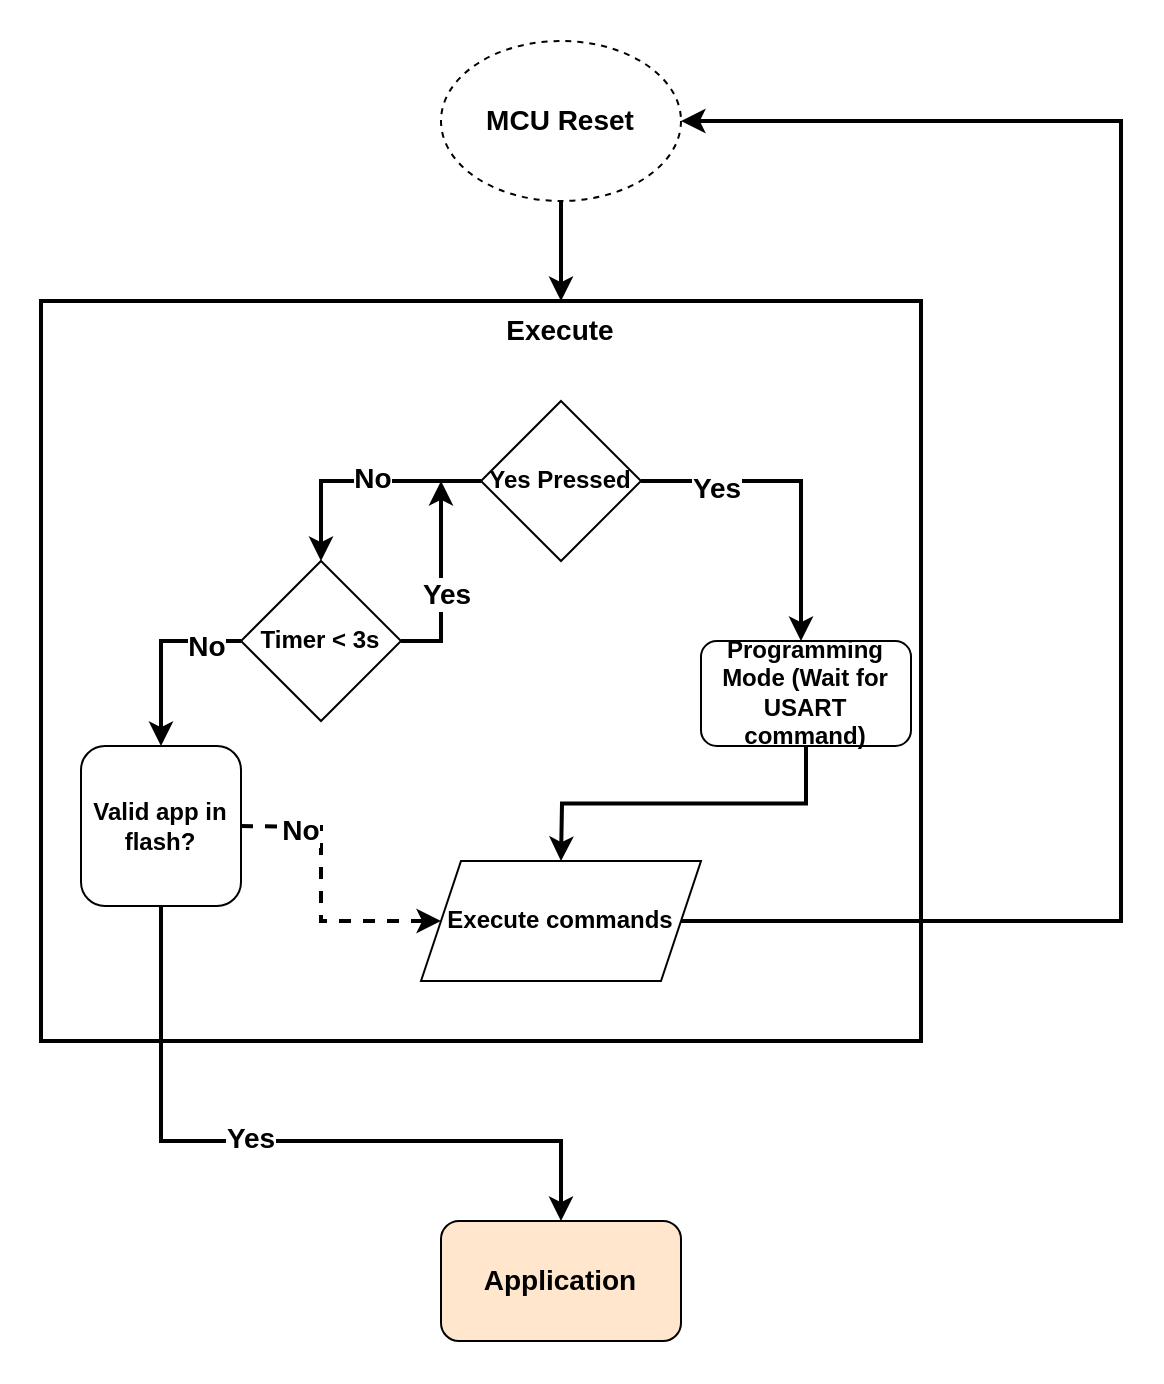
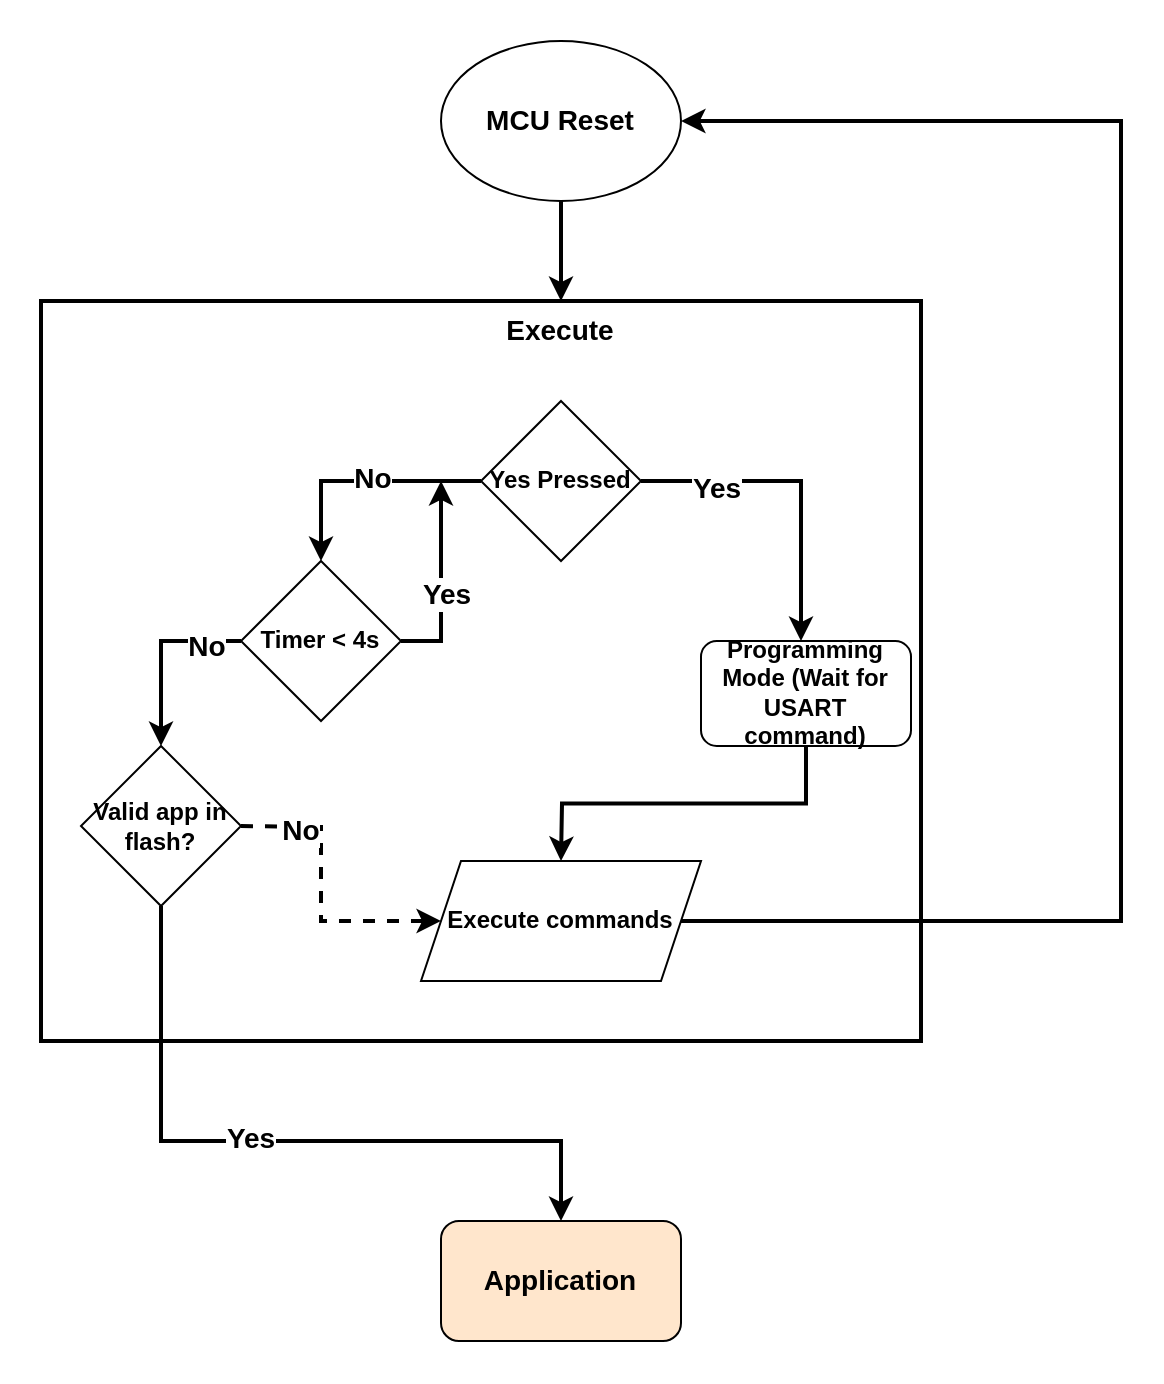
node "MCU Reset": style dashed -> solid
node "Timer < 3s": label "Timer < 3s" -> "Timer < 4s"
node "Valid app in flash?": shape rounded rectangle -> diamond
